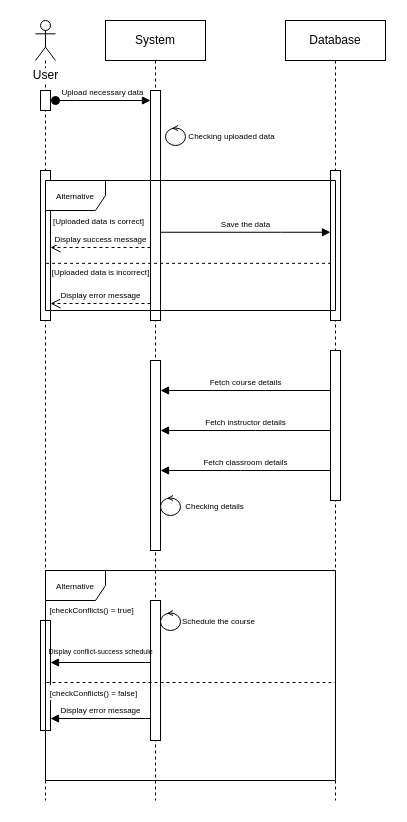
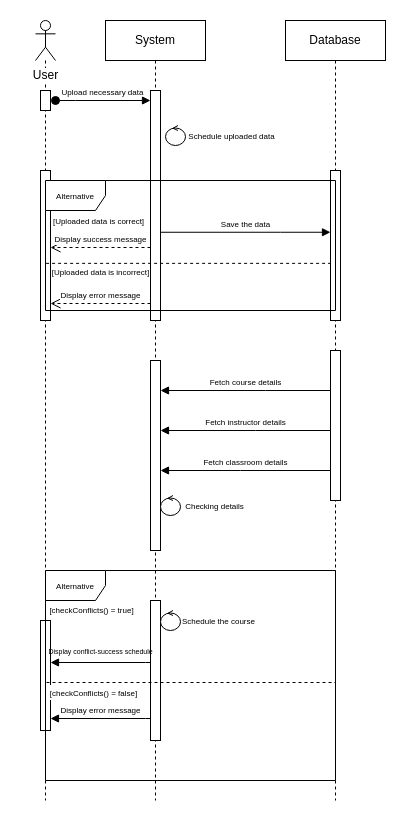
node "Checking uploaded data": label "Checking uploaded data" -> "Schedule uploaded data"
